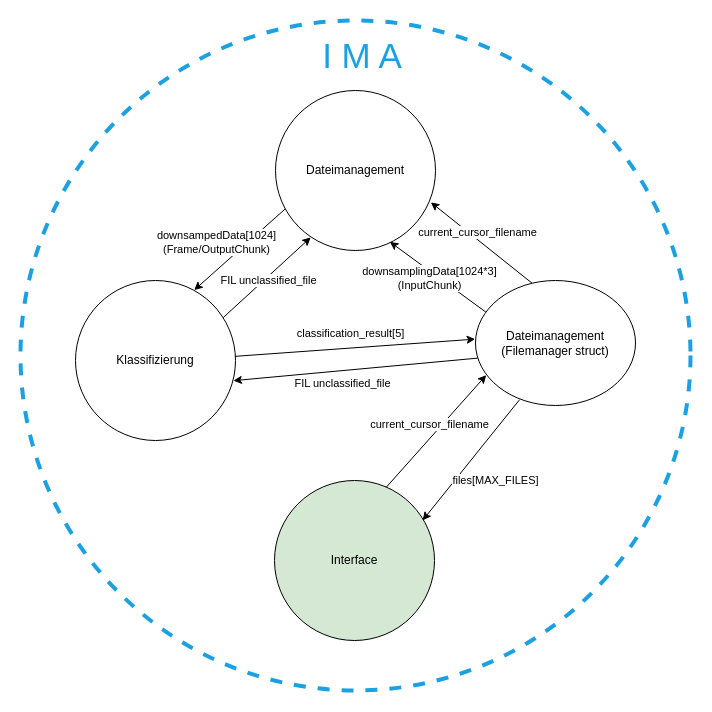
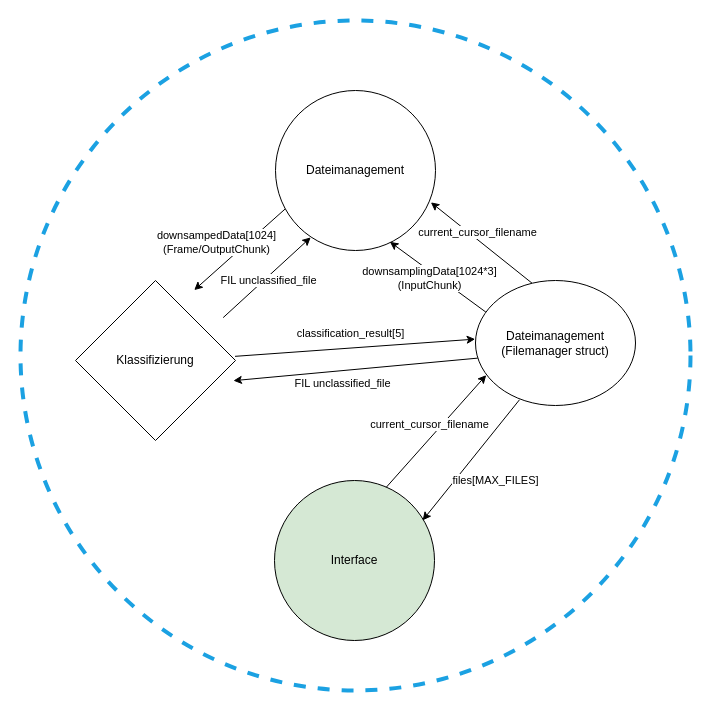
node "I M A": removed
node "Klassifizierung": shape ellipse -> diamond
